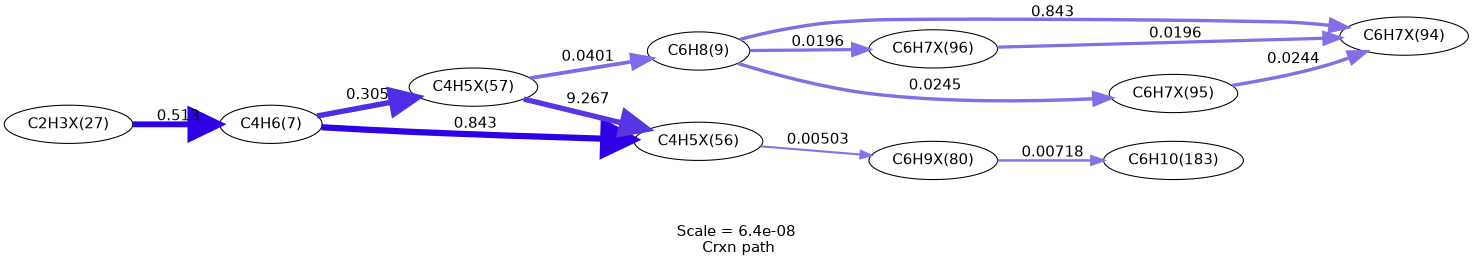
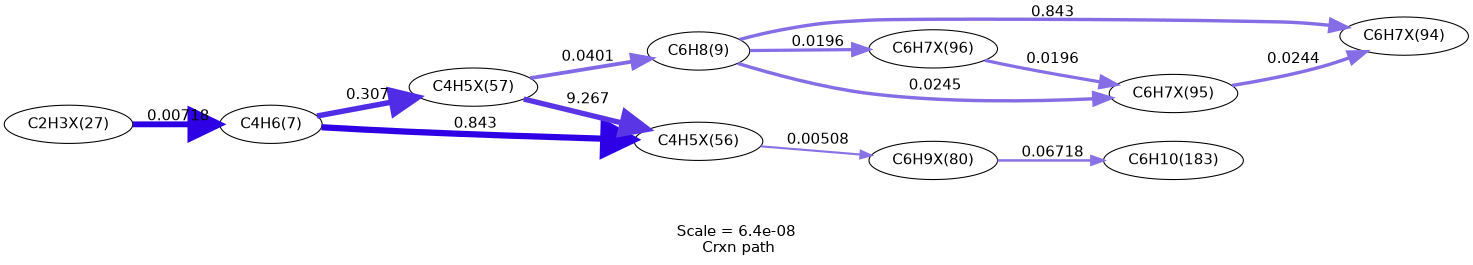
edge "C6H7X(96)" -> "C6H7X(94)": now "C6H7X(96)" -> "C6H7X(95)"
edge "C4H6(7)" -> "C4H5X(57)": label " 0.305" -> " 0.307"
edge "C2H3X(27)" -> "C4H6(7)": label " 0.513" -> " 0.00718"
edge "C4H5X(56)" -> "C6H9X(80)": label " 0.00503" -> " 0.00508"
edge "C6H9X(80)" -> "C6H10(183)": label " 0.00718" -> " 0.06718"
